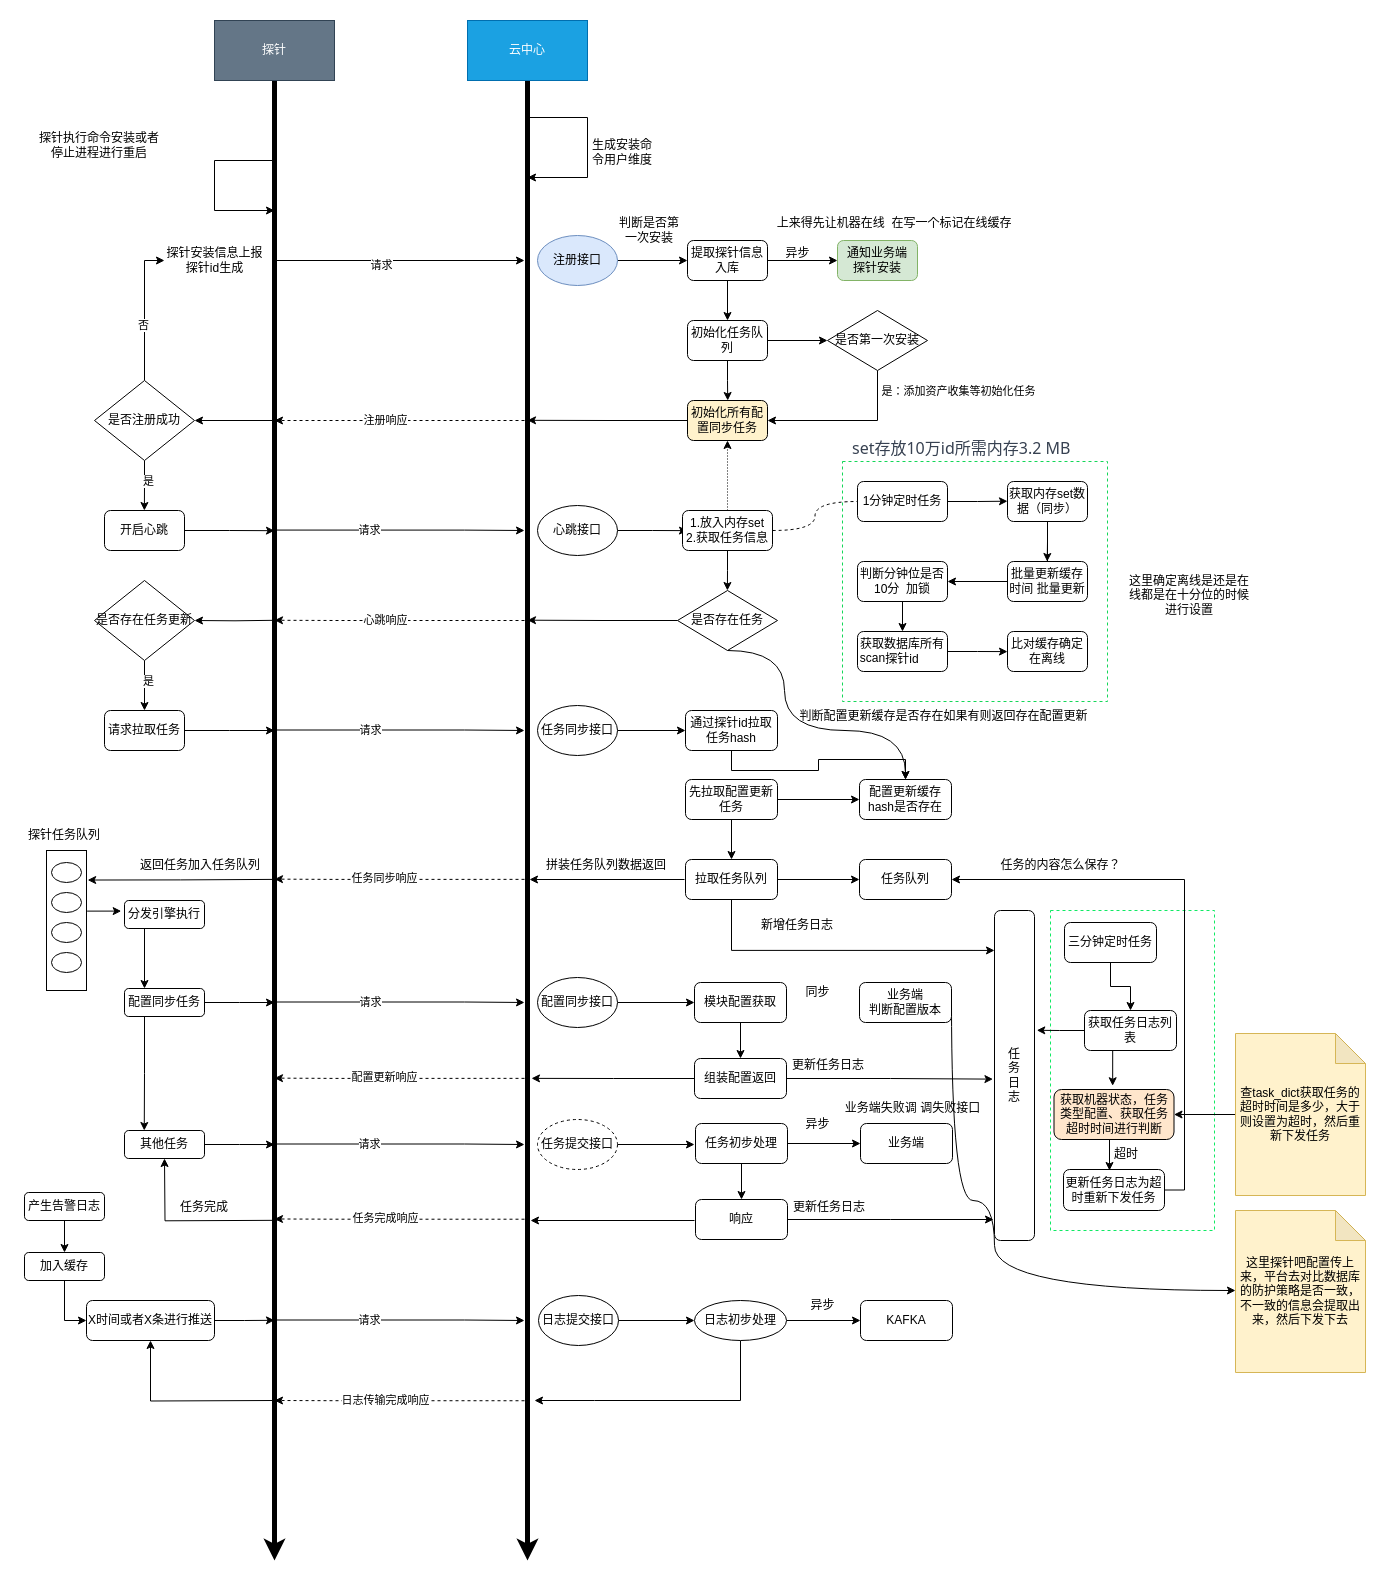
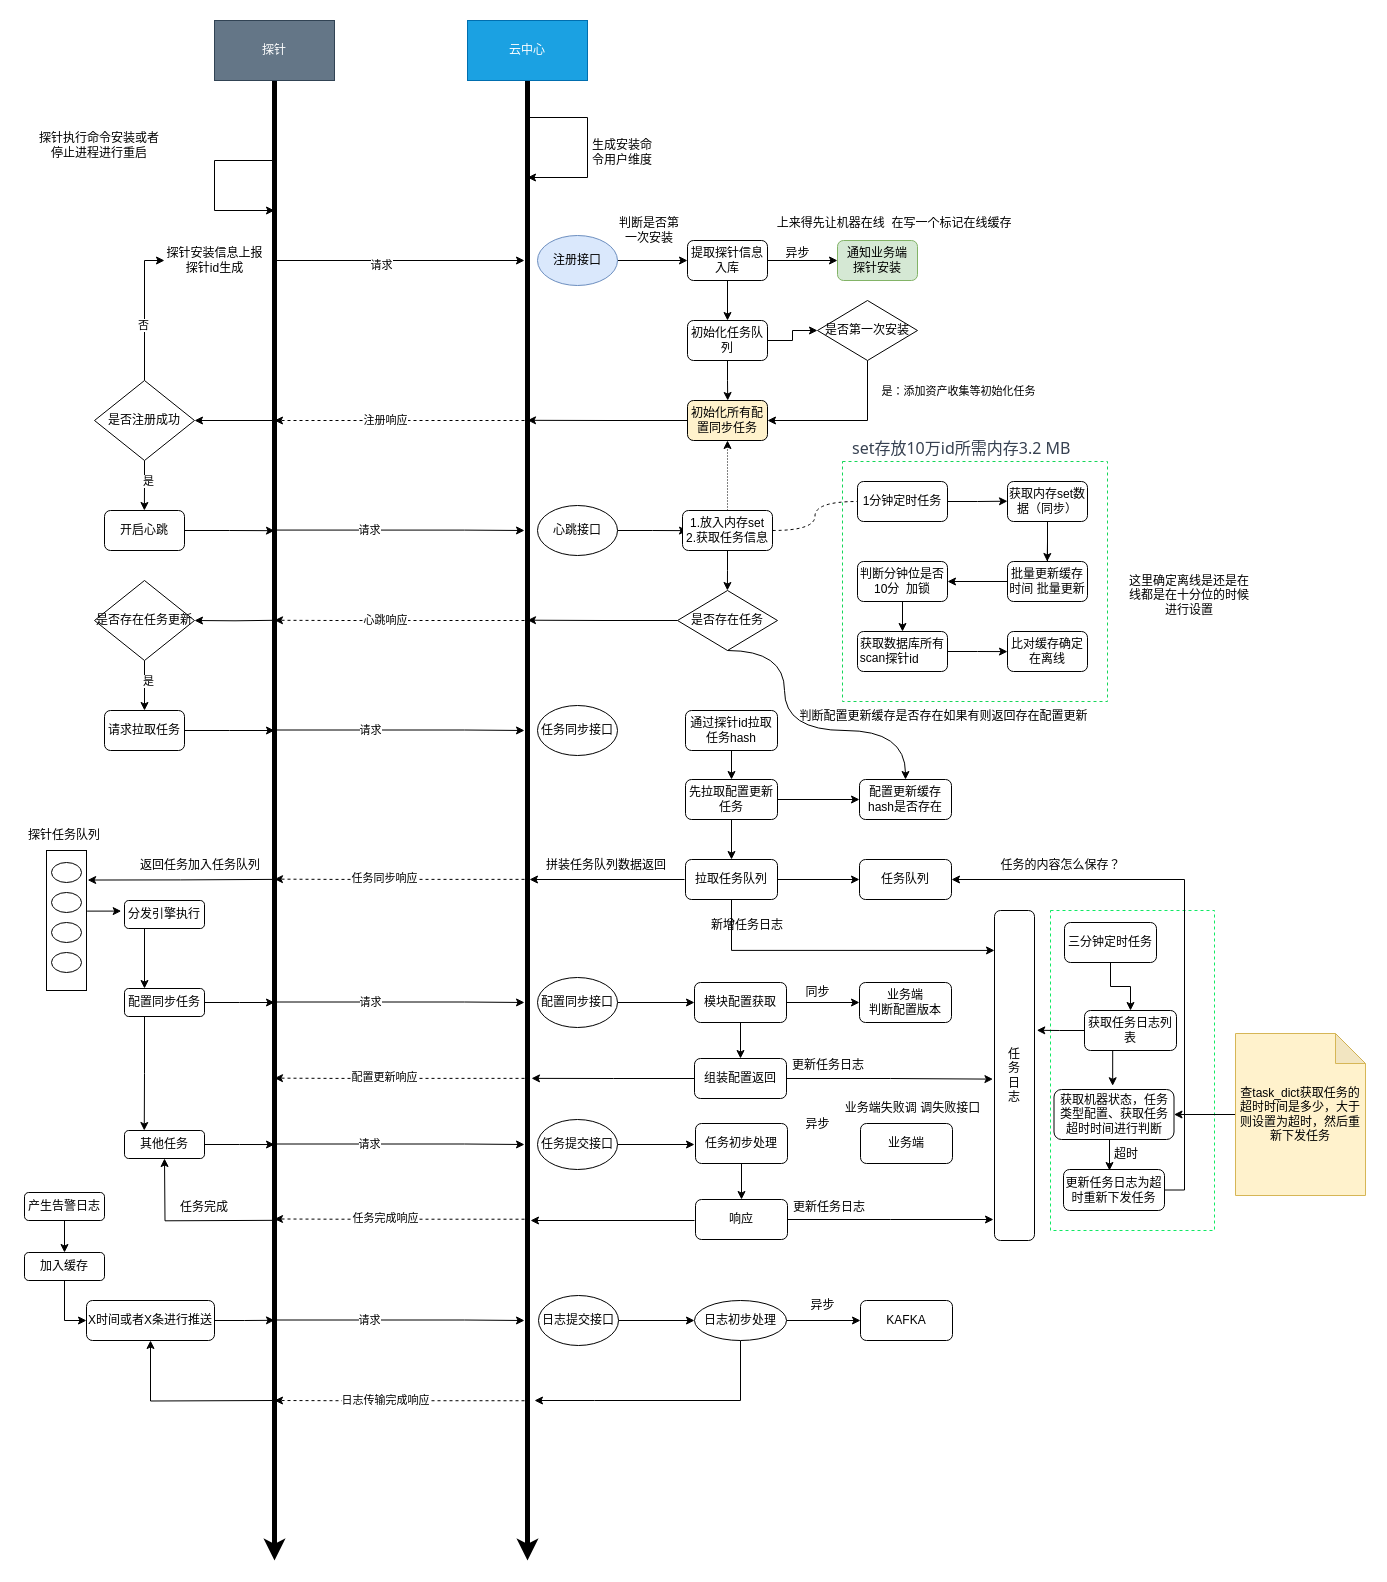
node "是否第一次安装": moved (878, 341) -> (868, 331)
edge "任务同步接口" -> "通过探针id拉取任务hash": removed
edge "通过探针id拉取任务hash" -> "配置更新缓存hash是否存在": now "通过探针id拉取任务hash" -> "先拉取配置更新任务"
node "新增任务日志": moved (798, 926) -> (748, 926)
edge "模块配置获取" -> "业务端 判断配置版本": added
node "获取机器状态，任务类型配置、获取任务超时时间进行判断": fillcolor #ffe6cc -> #ffffff
edge "任务初步处理" -> "业务端": removed
node "任务提交接口": style dashed -> solid
edge "业务端 判断配置版本" -> "这里探针吧配置传上来，平台去对比数据库的防护策略是否一致，不一致的信息会提取出来，然后下发下去": removed
node "这里探针吧配置传上来，平台去对比数据库的防护策略是否一致，不一致的信息会提取出来，然后下发下去": removed
